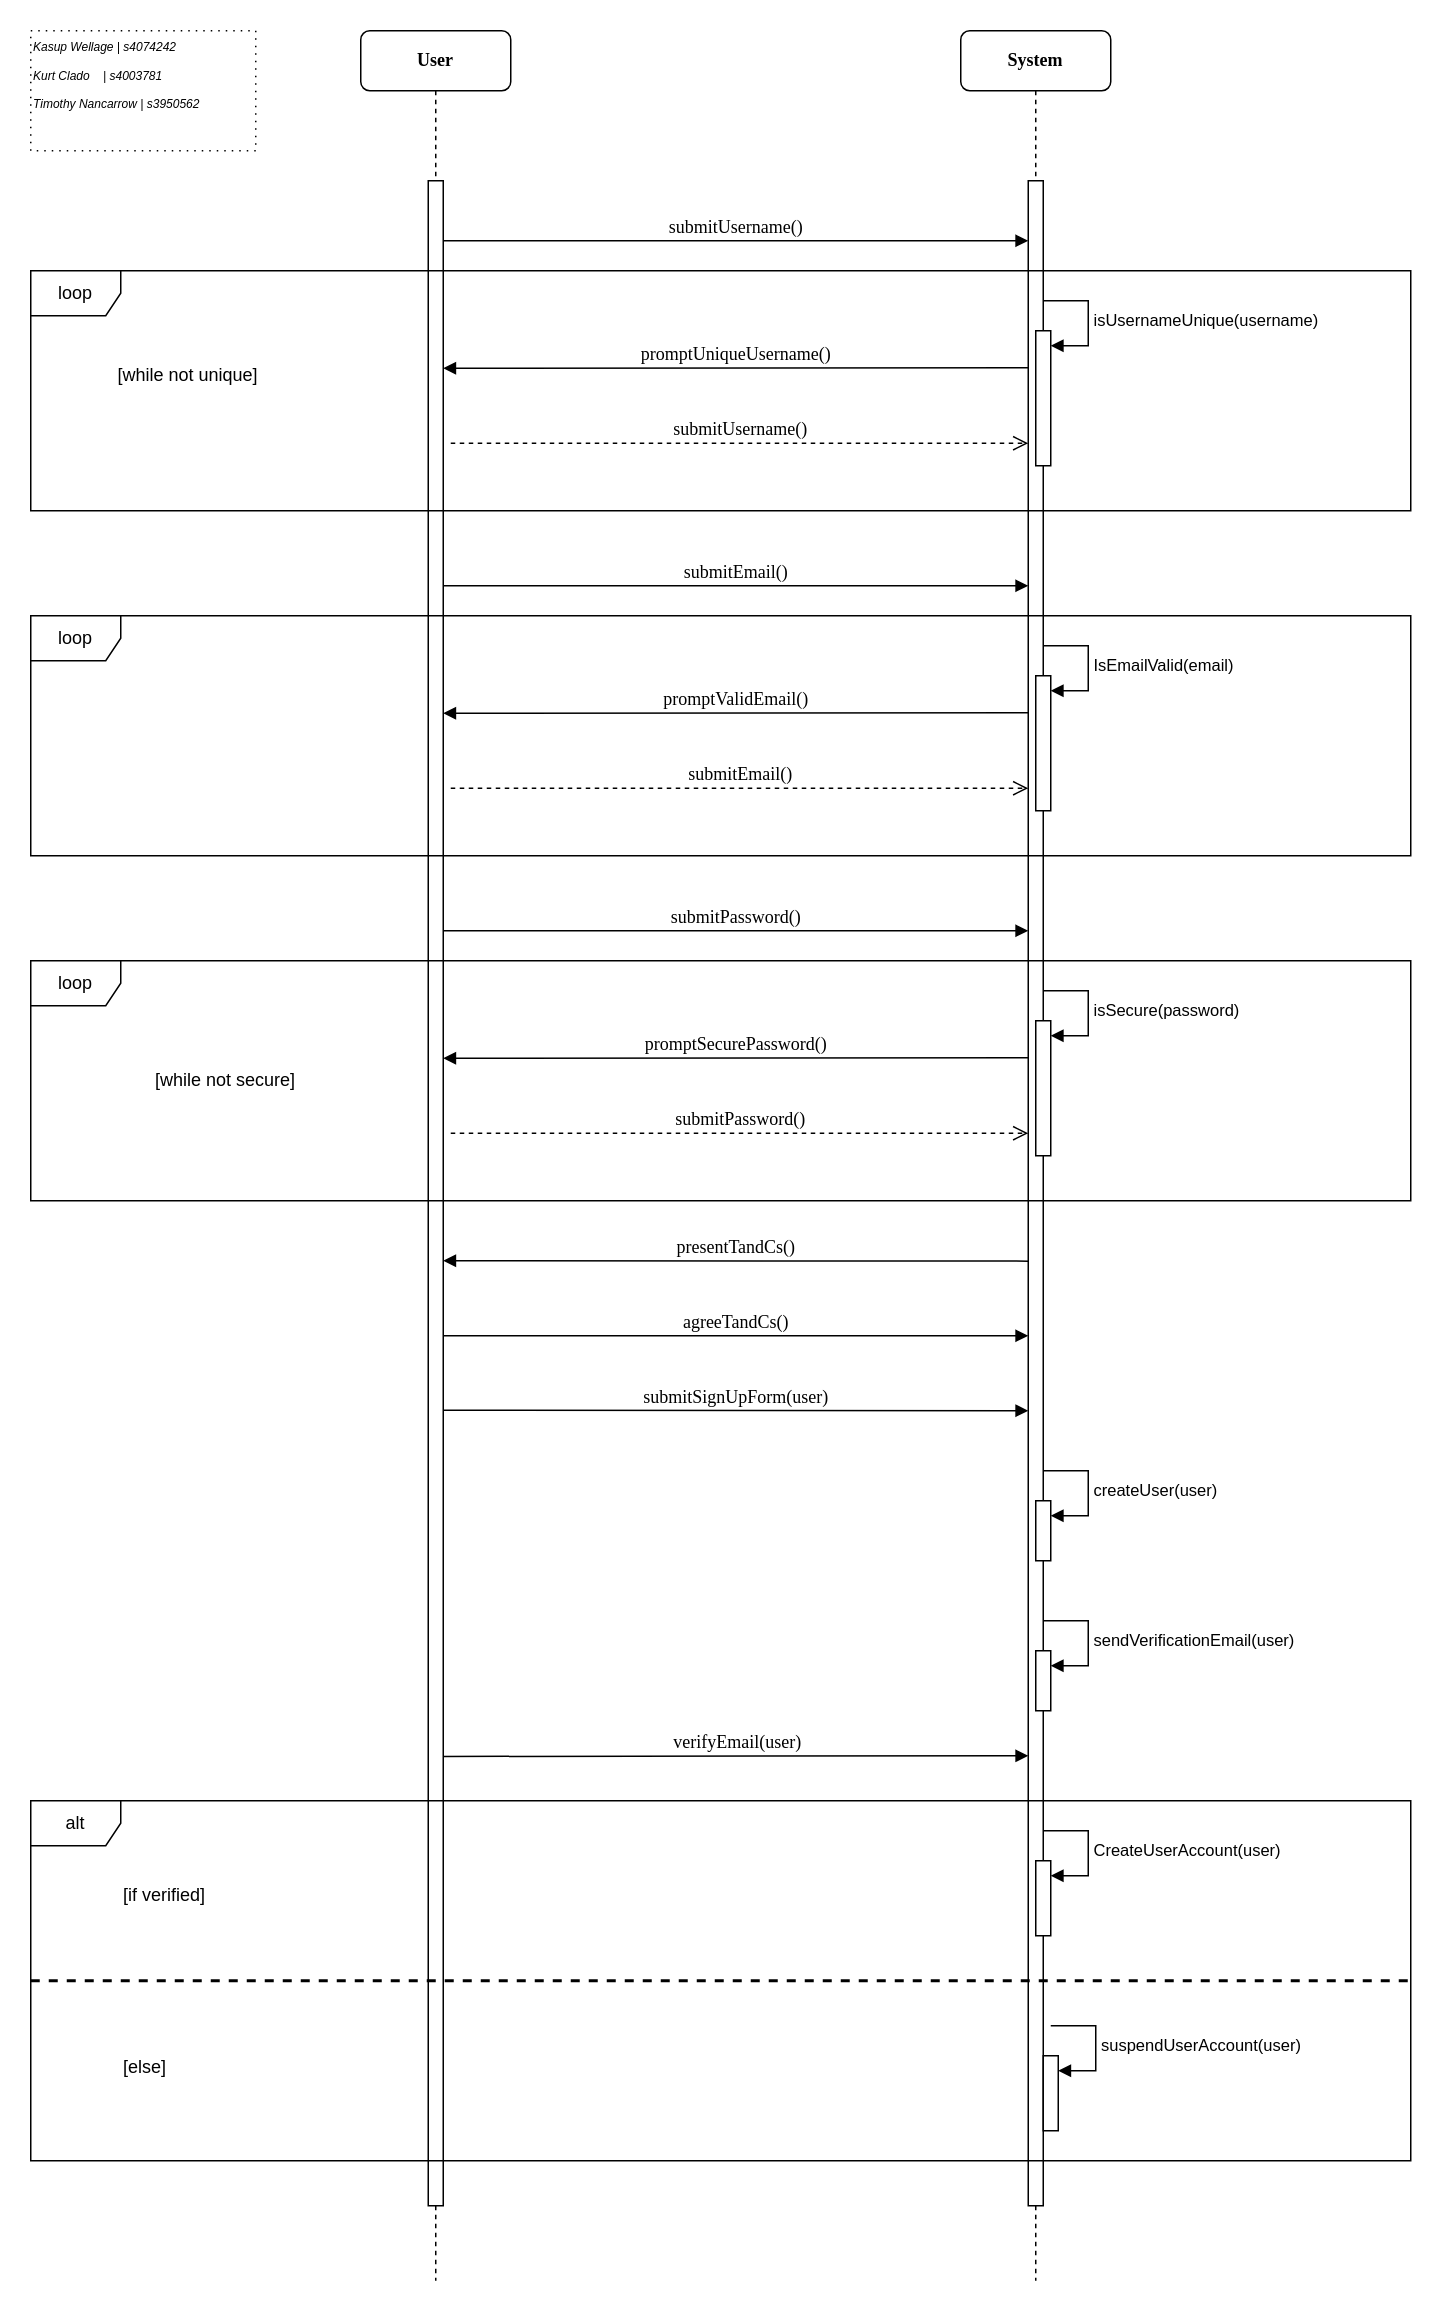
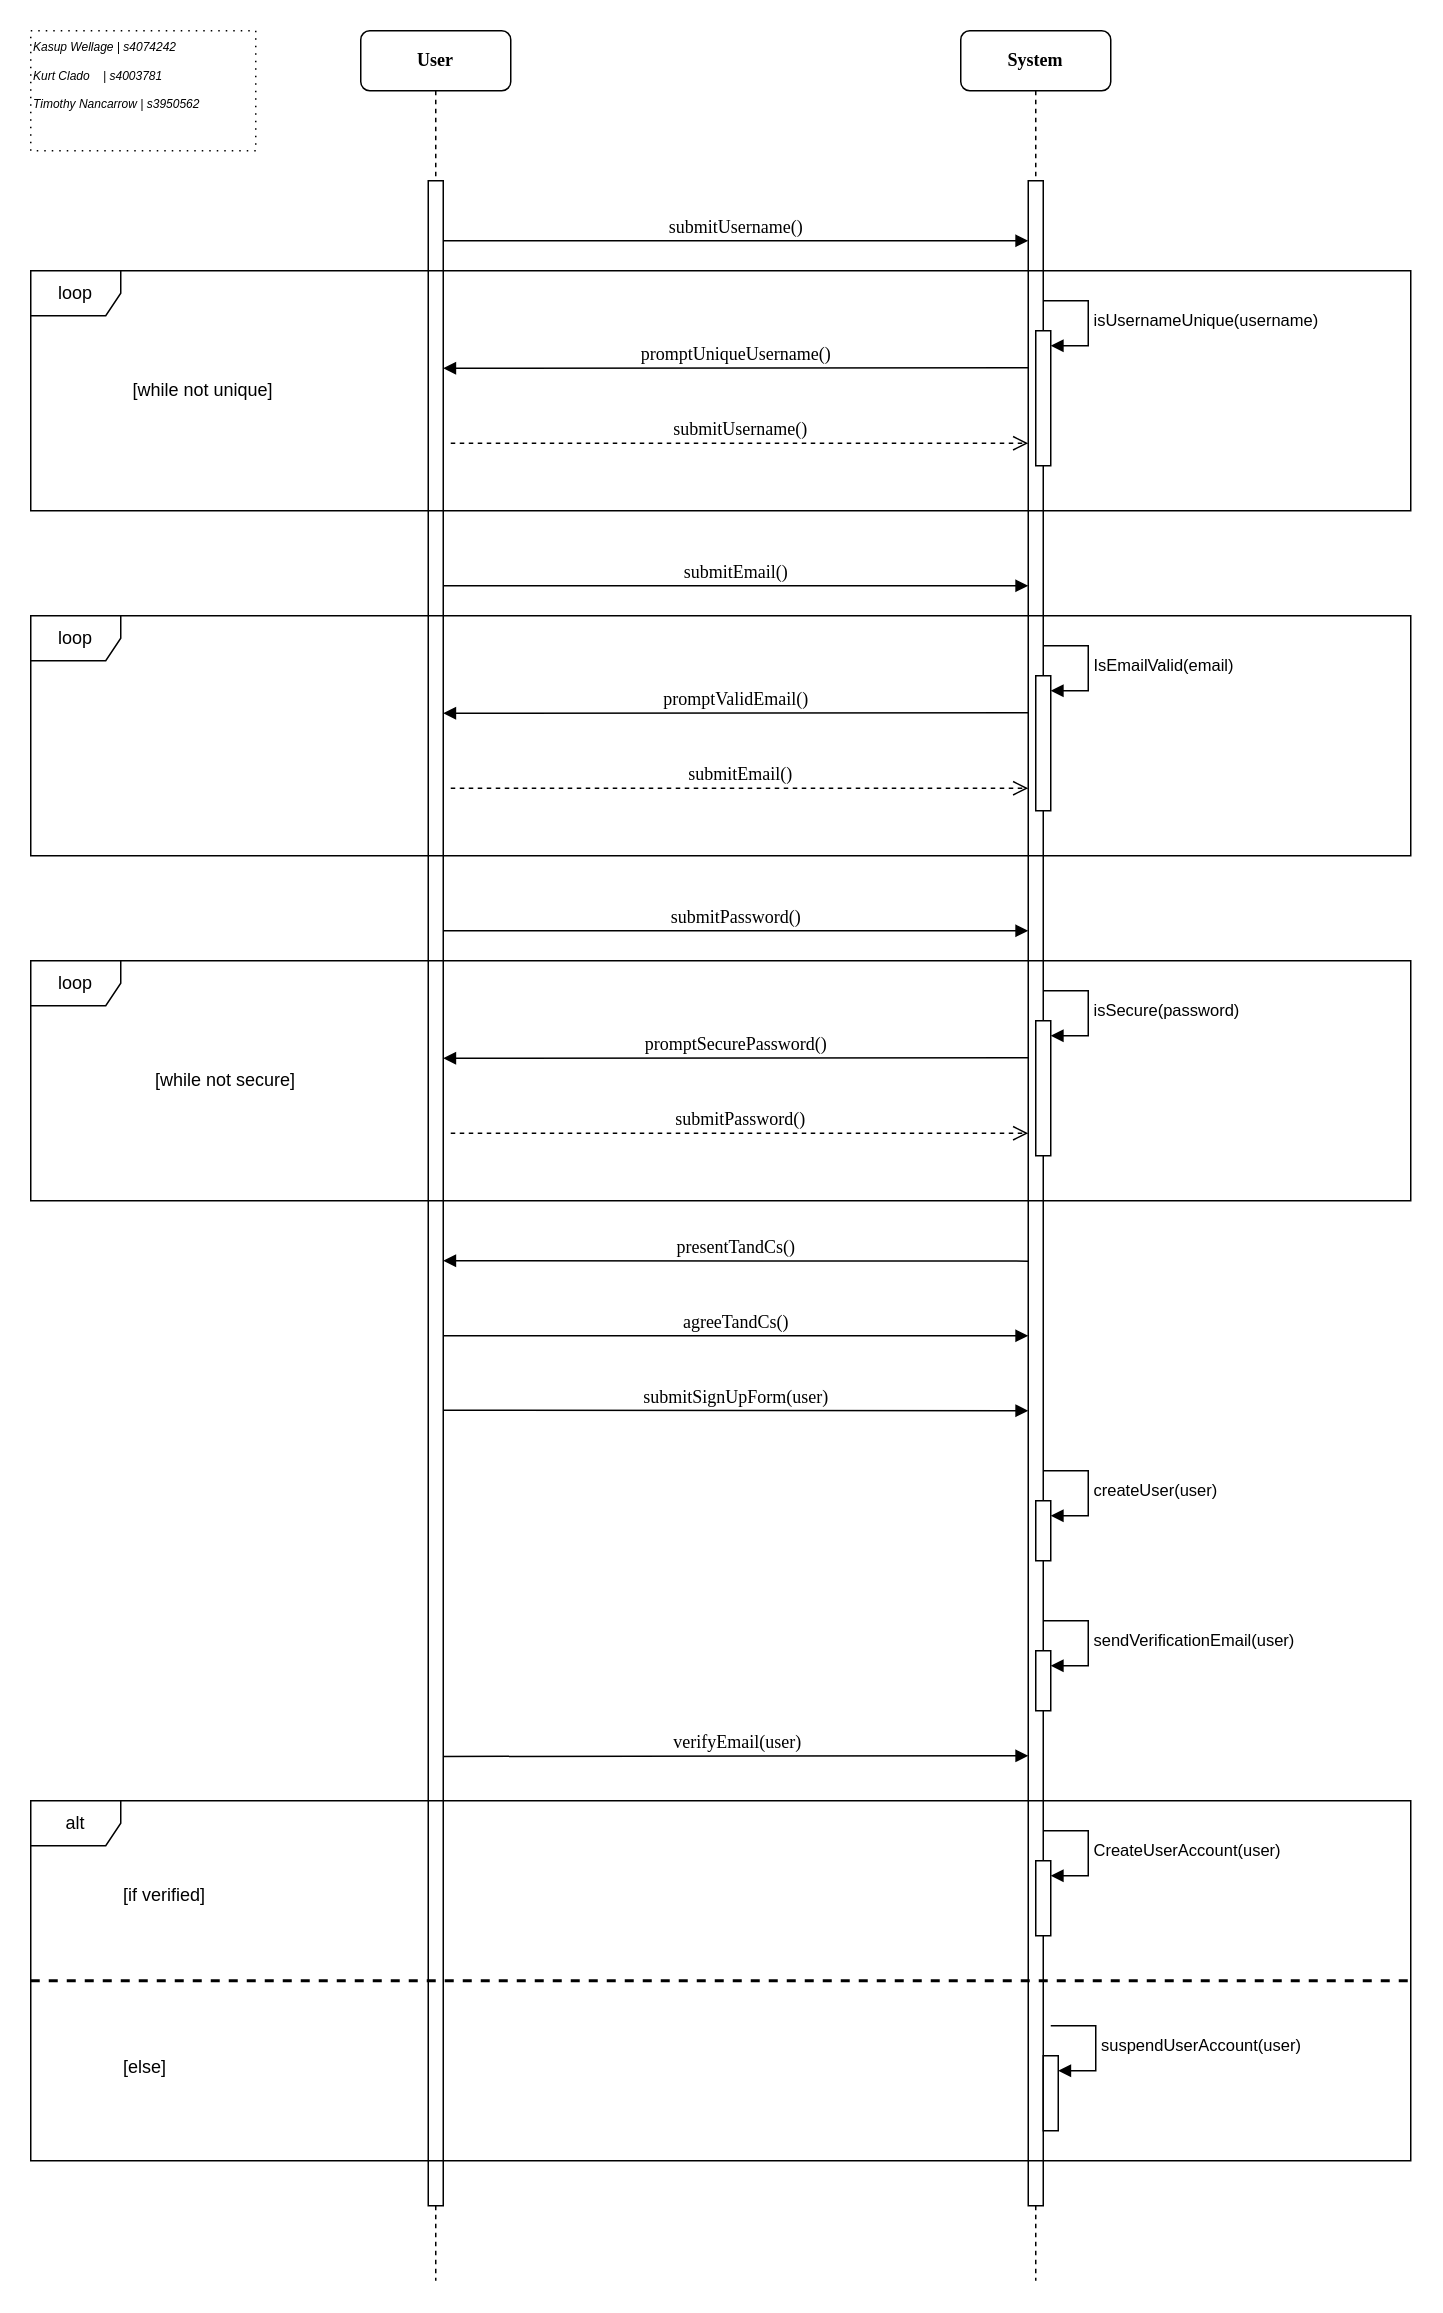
node "[while not unique]": moved (188, 376) -> (203, 391)
